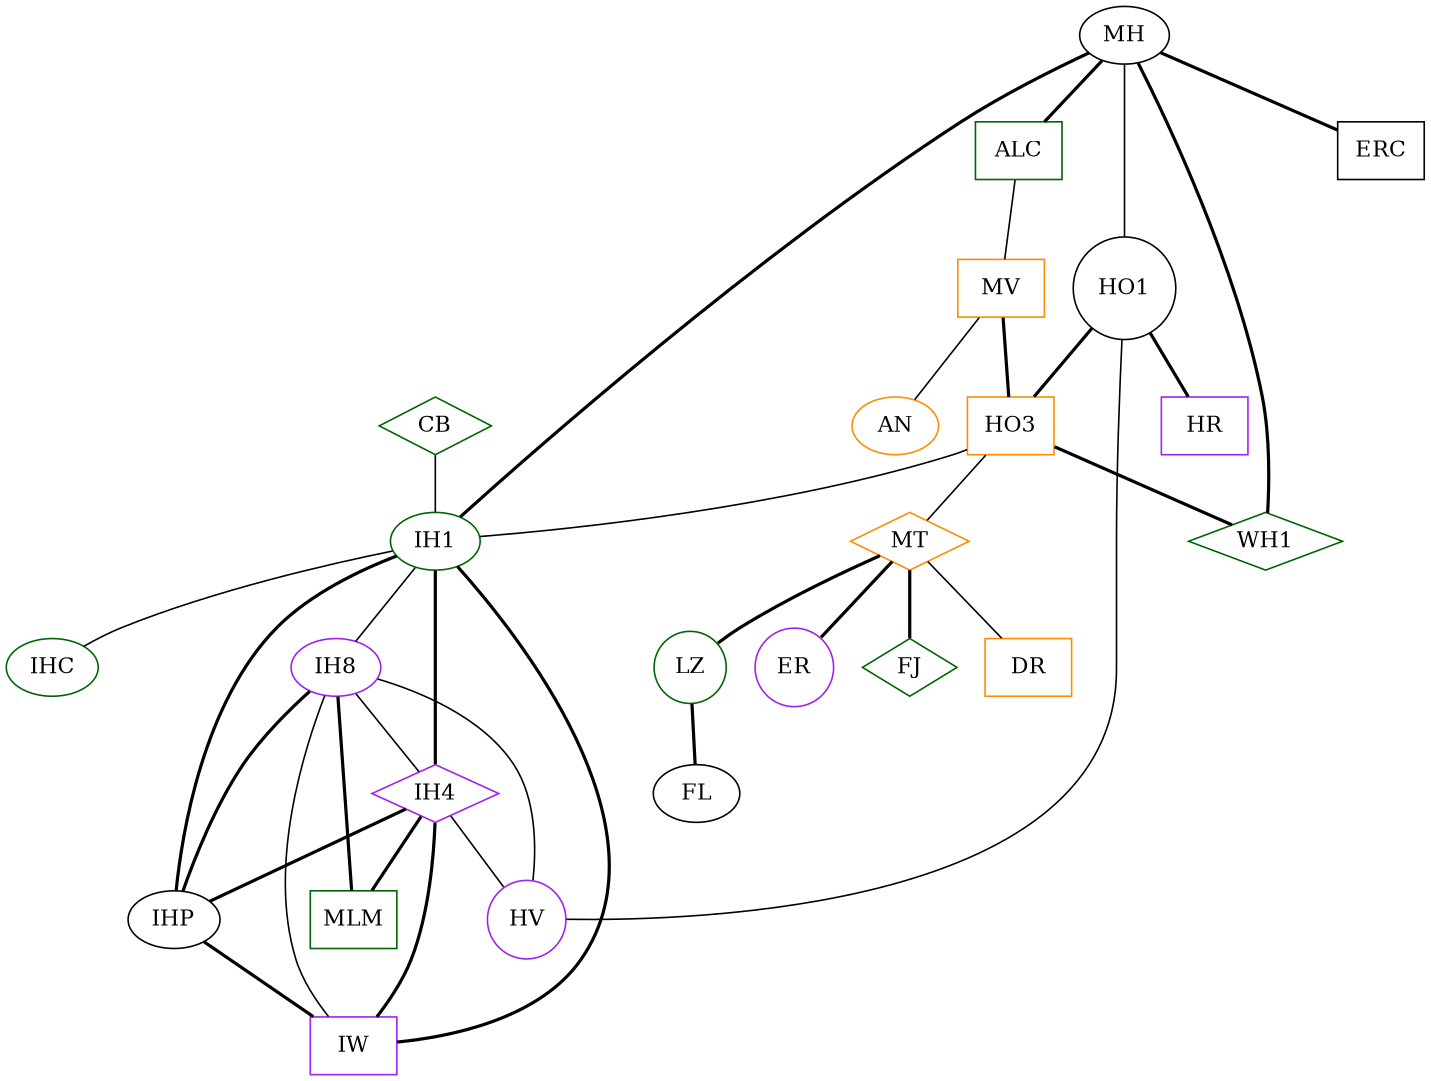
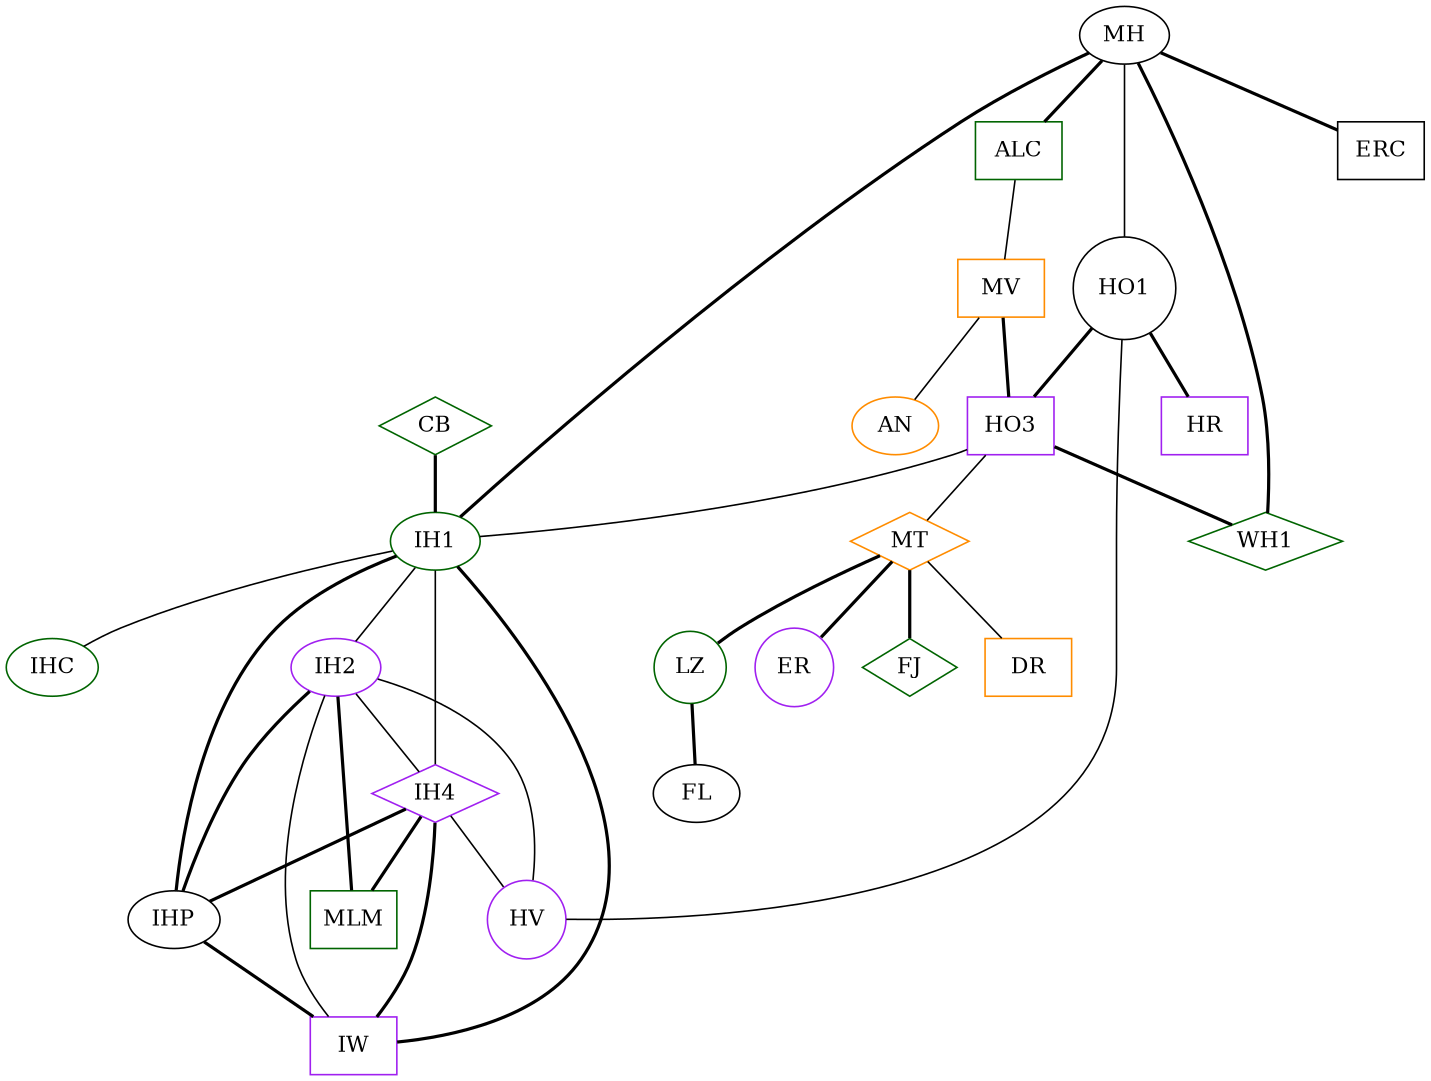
node "HO3": color darkorange -> purple
edge "CB" -- "IH1": style solid -> bold
node "IH8": label "IH8" -> "IH2"
edge "IH1" -- "IH4": style bold -> solid
